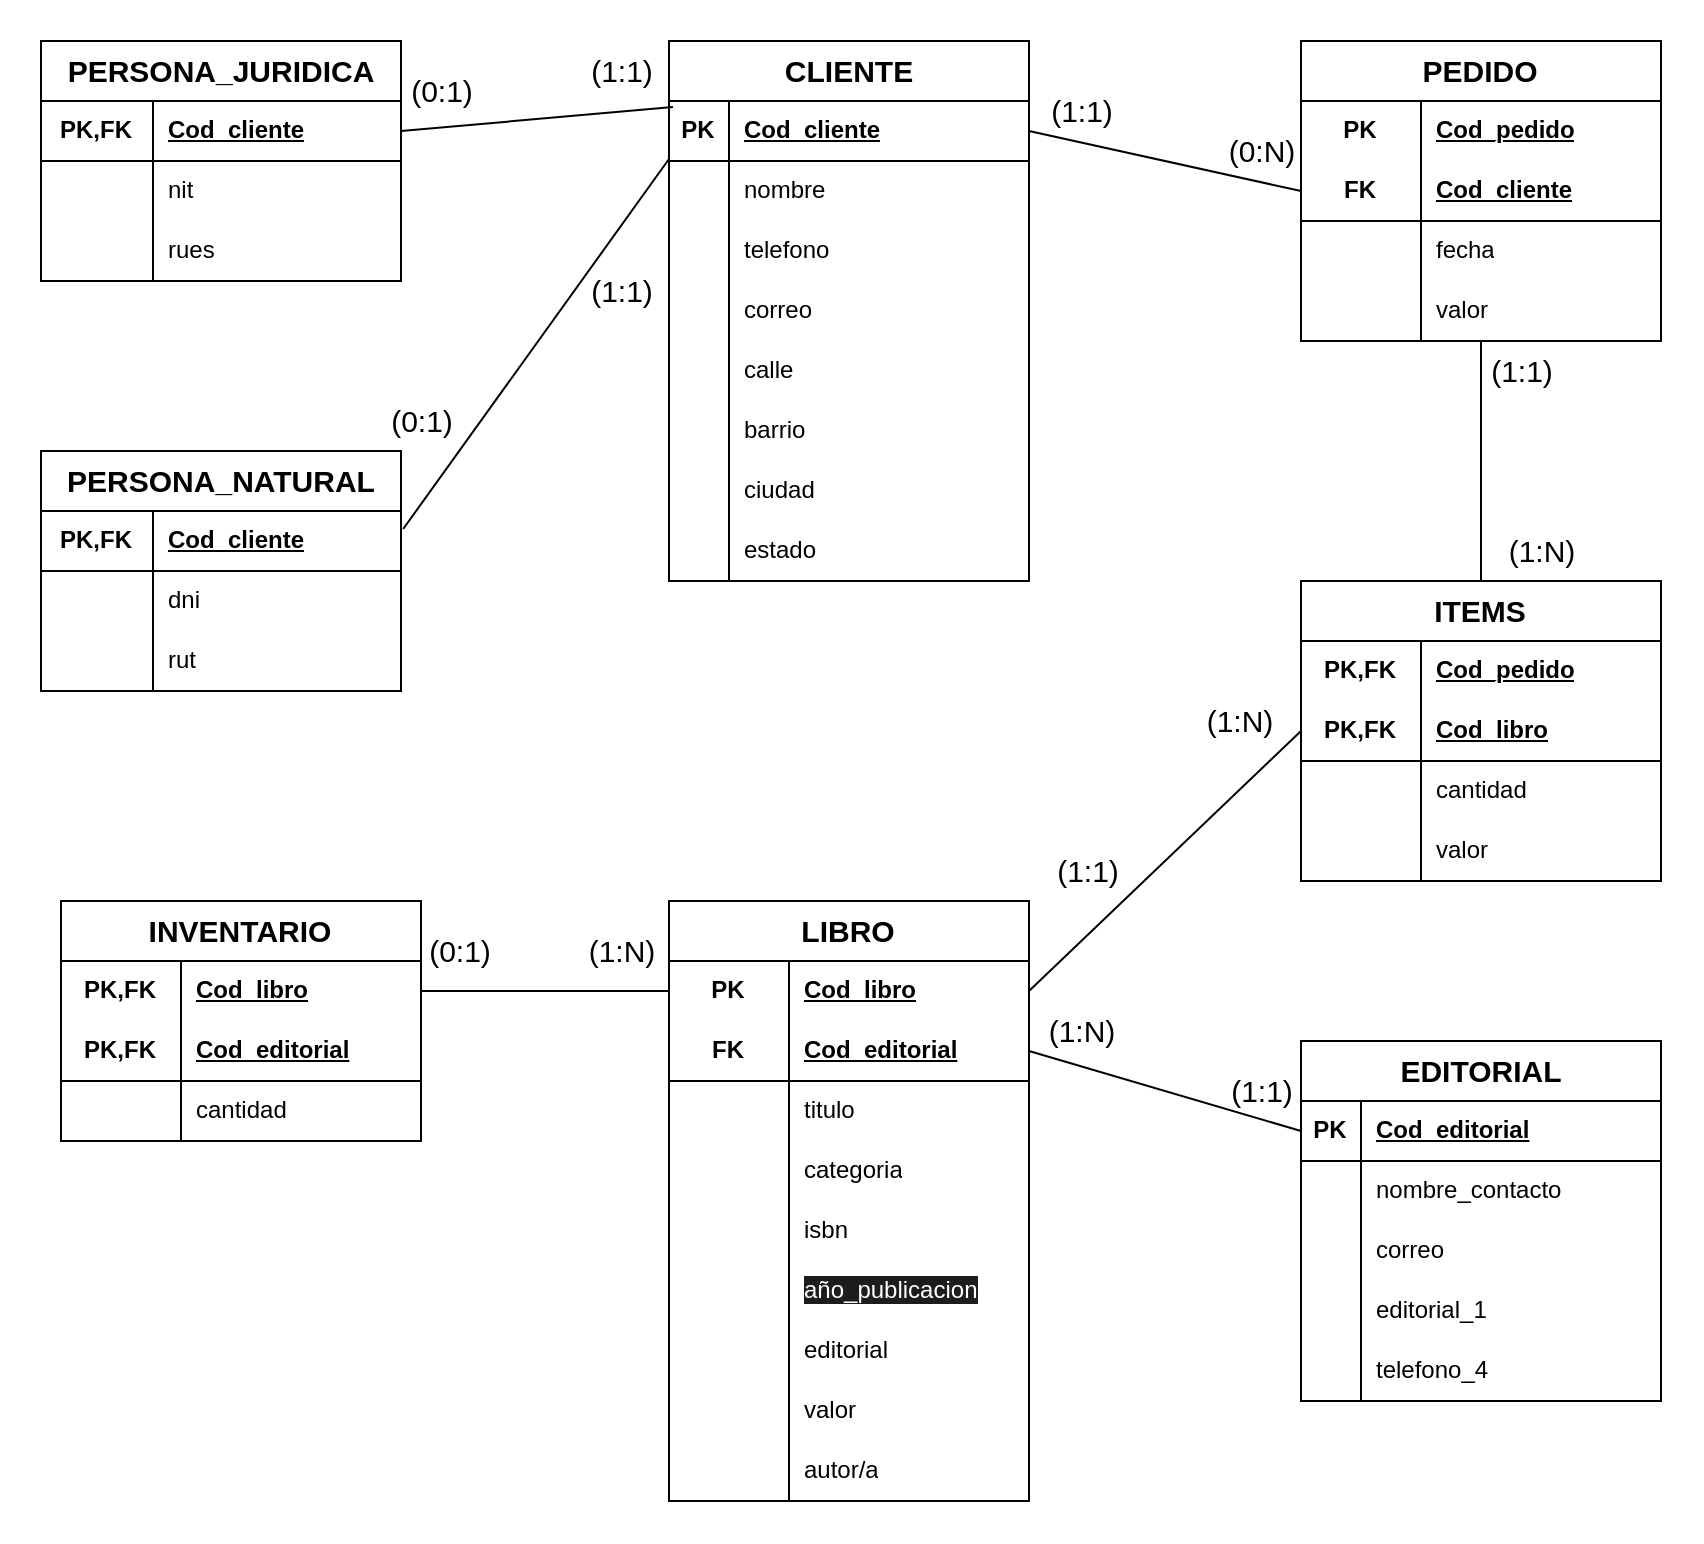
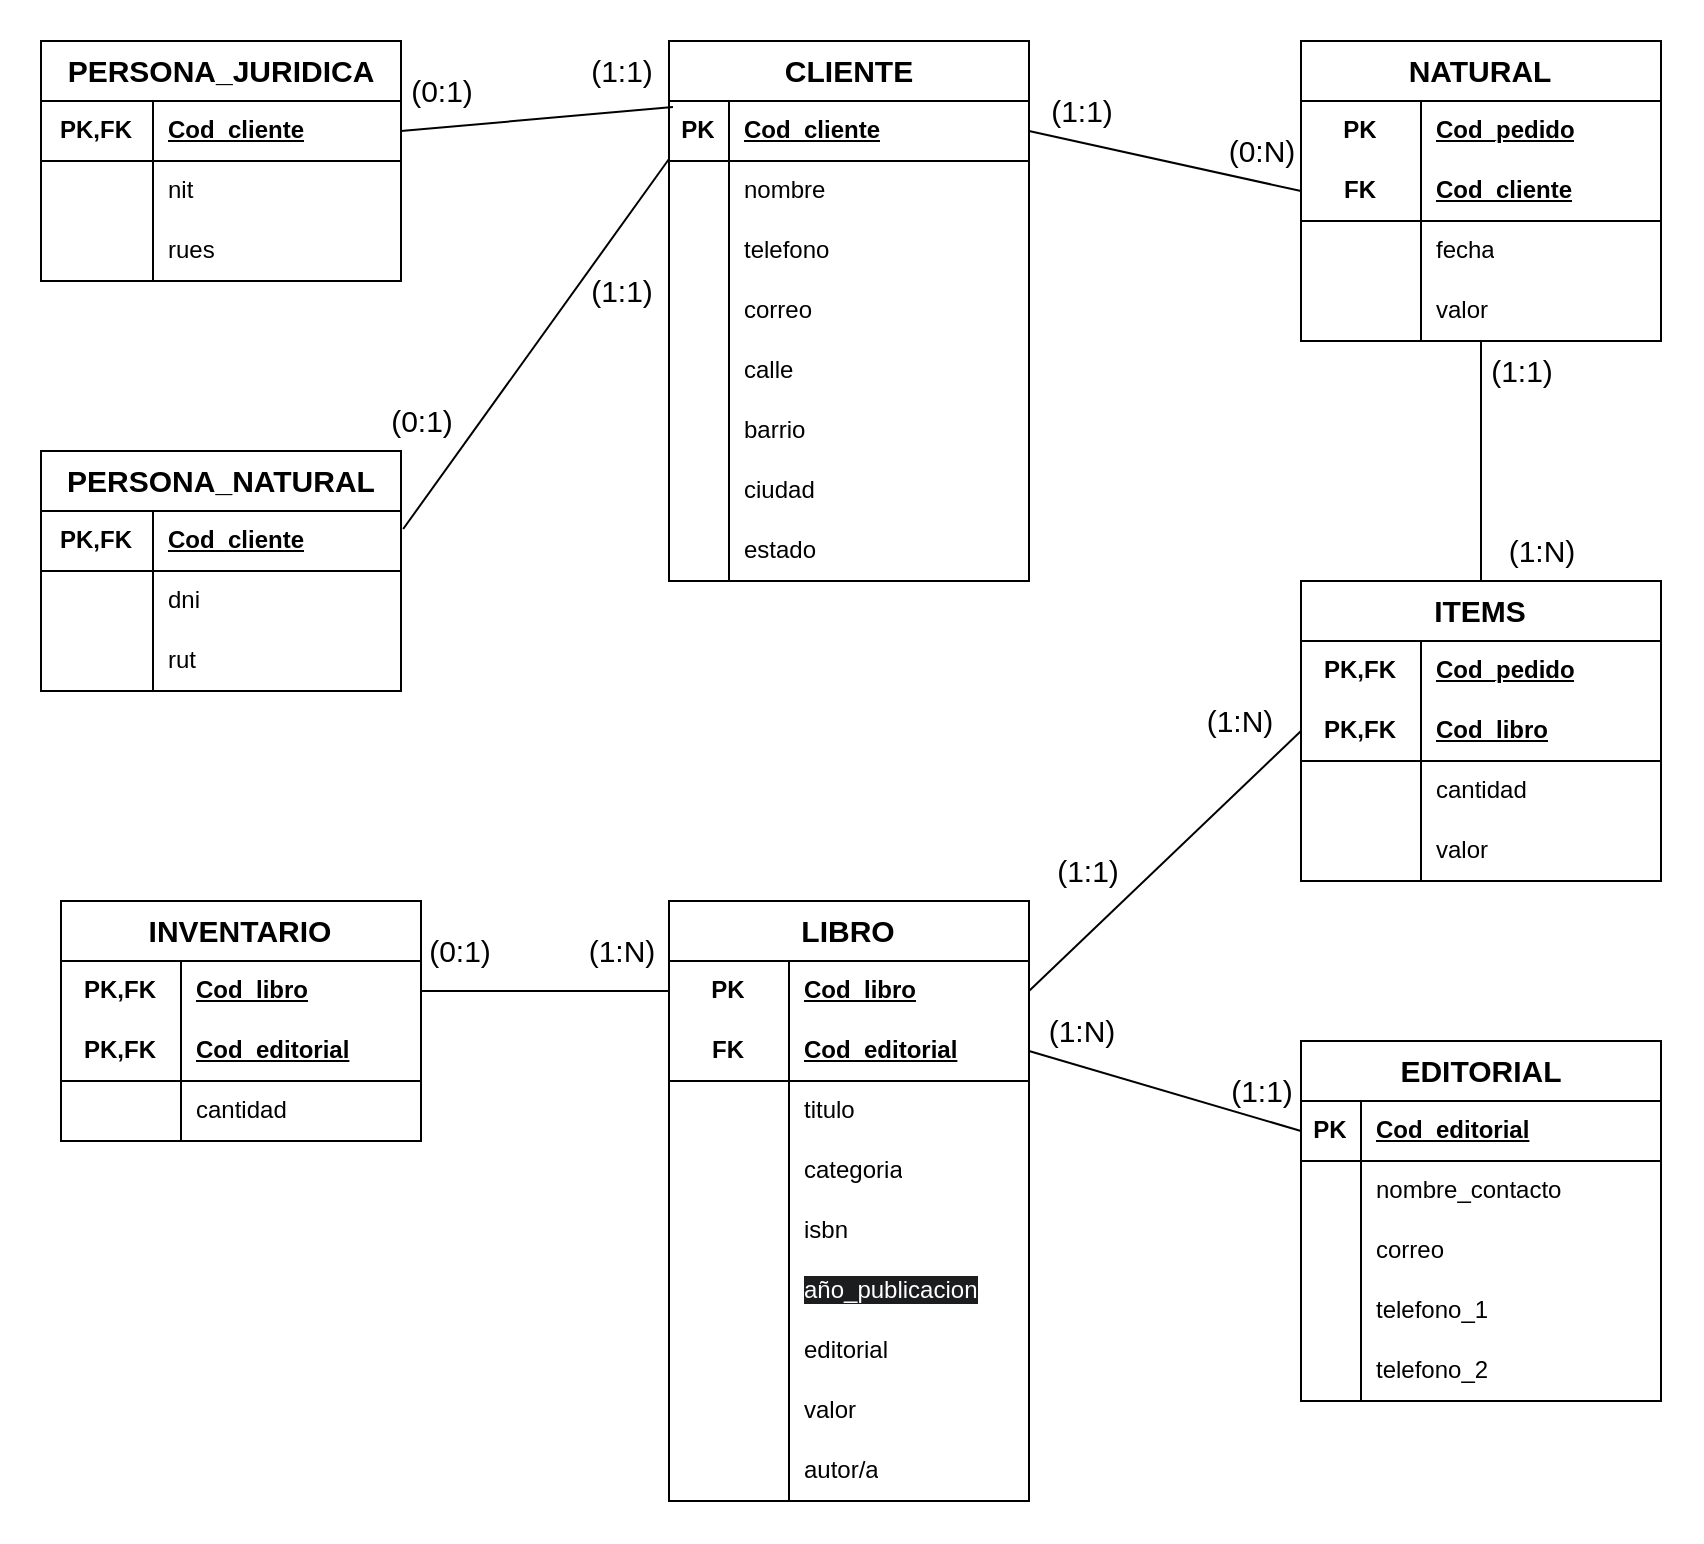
node "PEDIDO": label "PEDIDO" -> "NATURAL"
node "editorial_1": label "editorial_1" -> "telefono_1"
node "telefono_4": label "telefono_4" -> "telefono_2"
